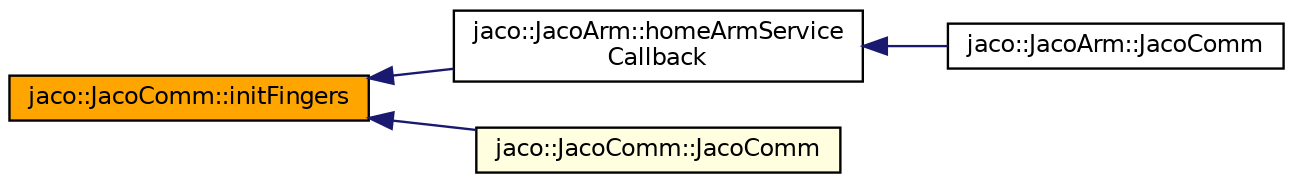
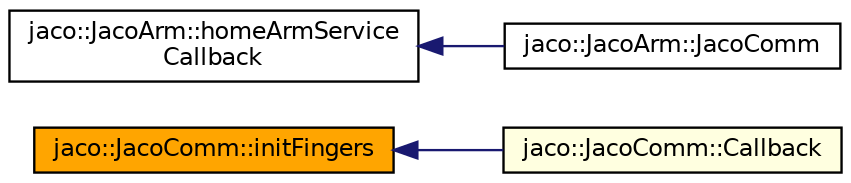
edge "jaco::JacoArm::homeArmService Callback" -> "jaco::JacoComm::initFingers": removed
node "jaco::JacoComm::JacoComm": label "jaco::JacoComm::JacoComm" -> "jaco::JacoComm::Callback"
